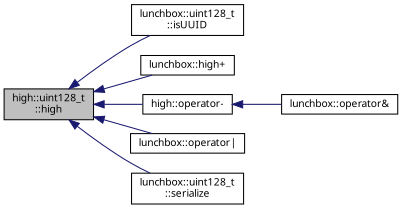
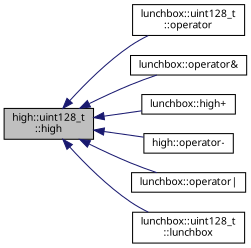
node "lunchbox::uint128_t ::isUUID": label "lunchbox::uint128_t ::isUUID" -> "lunchbox::uint128_t ::operator"
edge "lunchbox::operator&" -> "high::operator-": now "lunchbox::operator&" -> "high::uint128_t ::high"
node "lunchbox::uint128_t ::serialize": label "lunchbox::uint128_t ::serialize" -> "lunchbox::uint128_t ::lunchbox"
